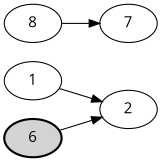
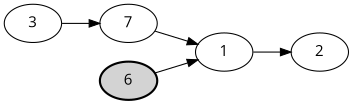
node "8": label "8" -> "3"
edge "7" -> "1": added
edge "6" -> "2": now "6" -> "1"
